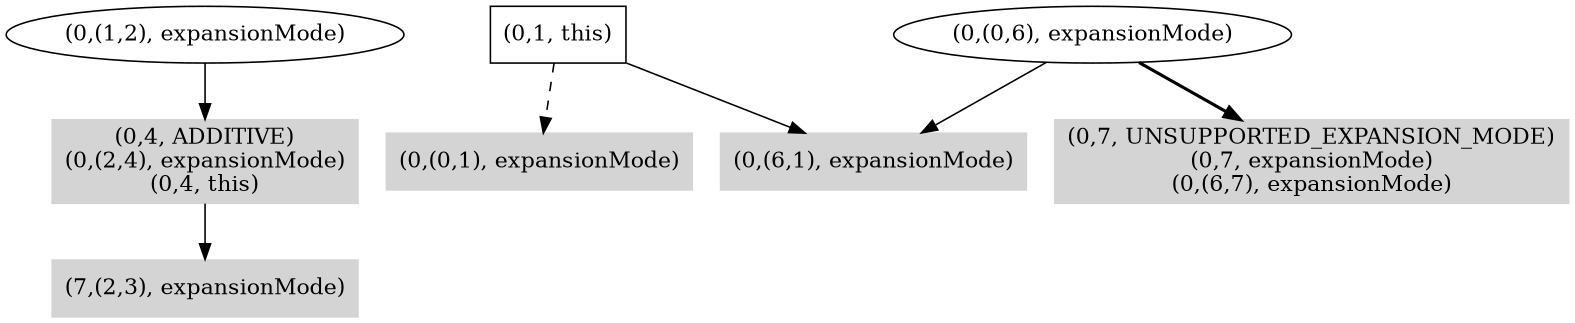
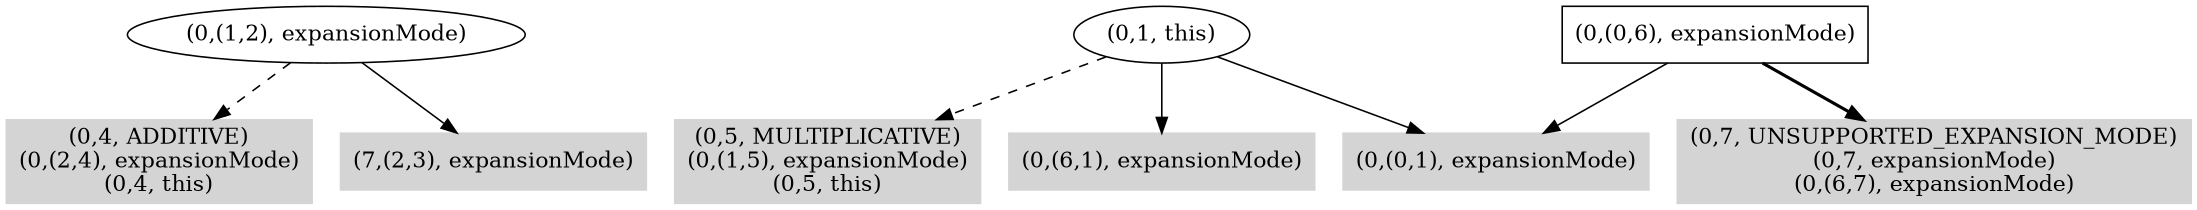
node "(0,1, this)": shape box -> ellipse
node "(0,(0,6), expansionMode)": shape ellipse -> box
edge "(0,(1,2), expansionMode)" -> "(0,4, ADDITIVE) (0,(2,4), expansionMode) (0,4, this)": style solid -> dashed
edge "(0,1, this)" -> "(0,(0,1), expansionMode)": style dashed -> solid
edge "(0,(0,6), expansionMode)" -> "(0,(6,1), expansionMode)": now "(0,(0,6), expansionMode)" -> "(0,(0,1), expansionMode)"
node "(0,5, MULTIPLICATIVE) (0,(1,5), expansionMode) (0,5, this)": added
edge "(0,4, ADDITIVE) (0,(2,4), expansionMode) (0,4, this)" -> "(7,(2,3), expansionMode)": now "(0,(1,2), expansionMode)" -> "(7,(2,3), expansionMode)"
